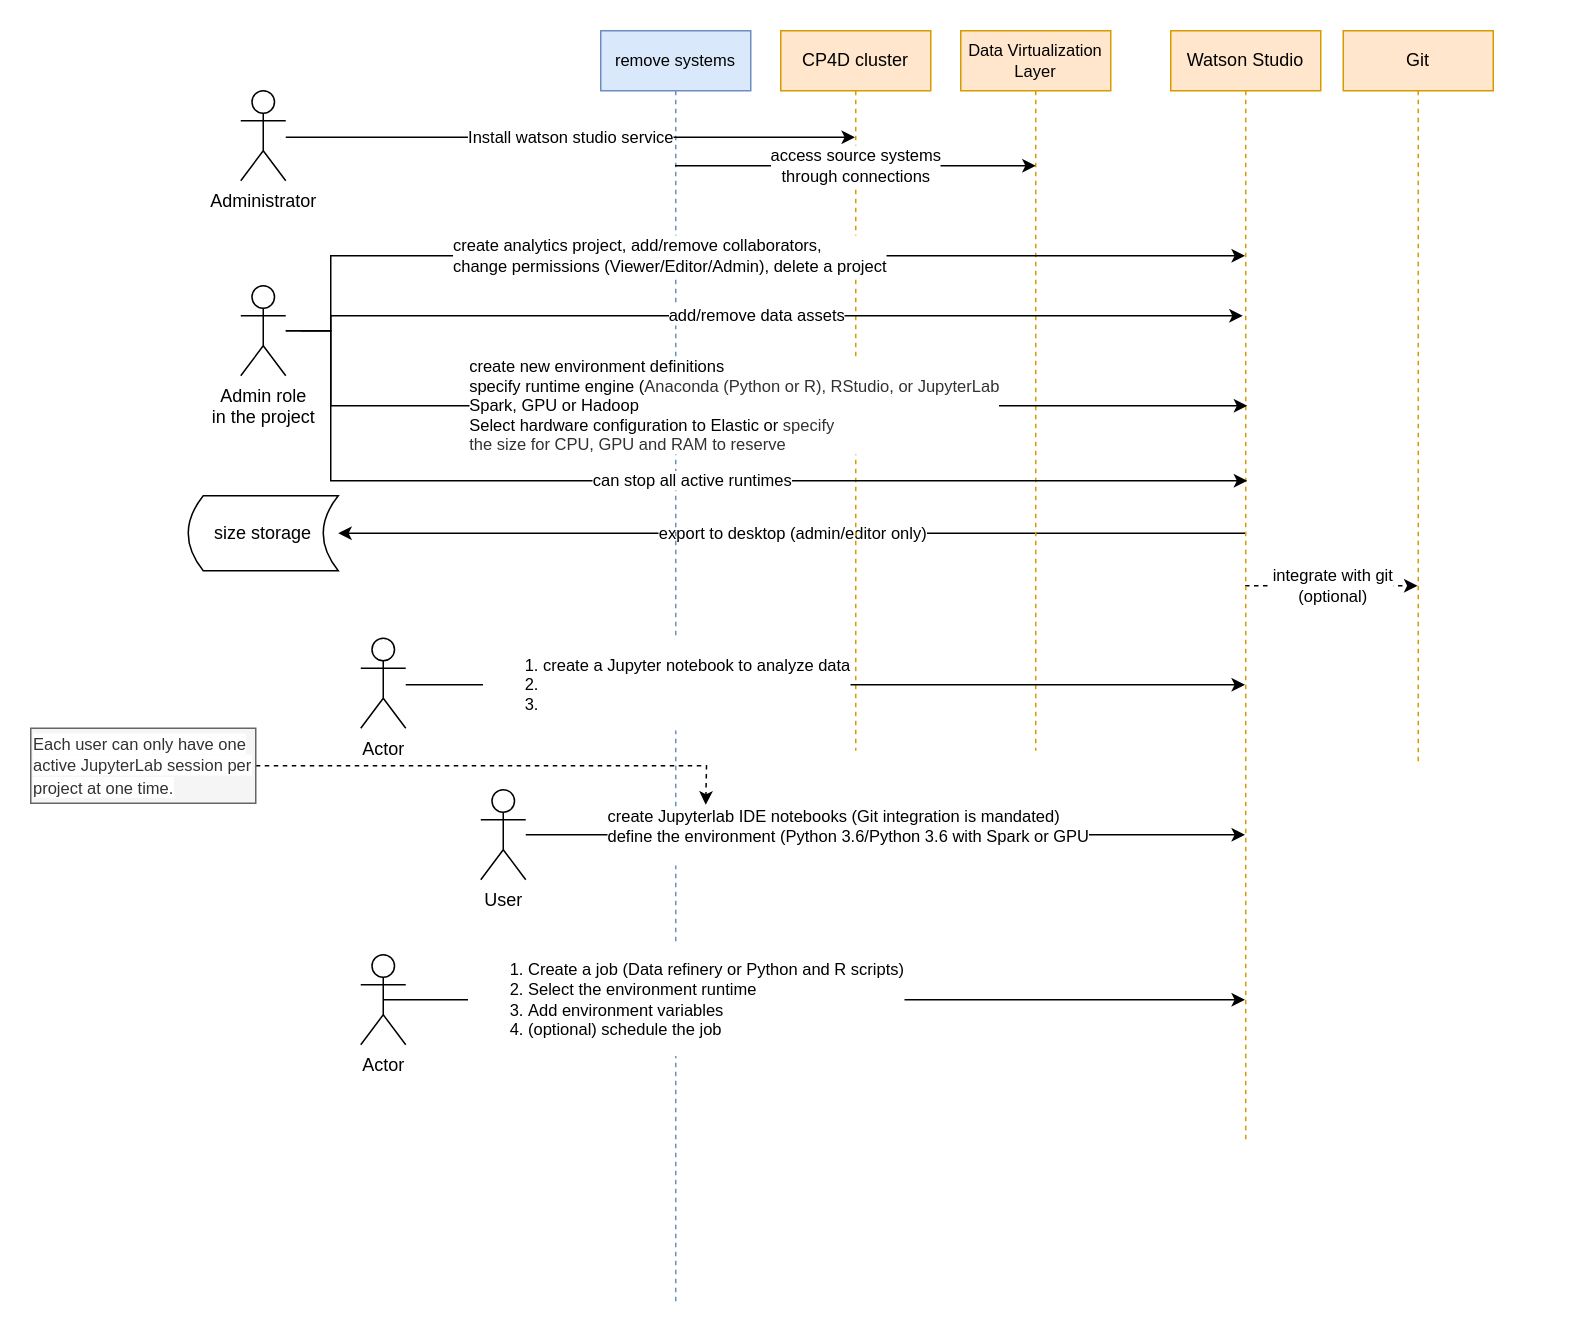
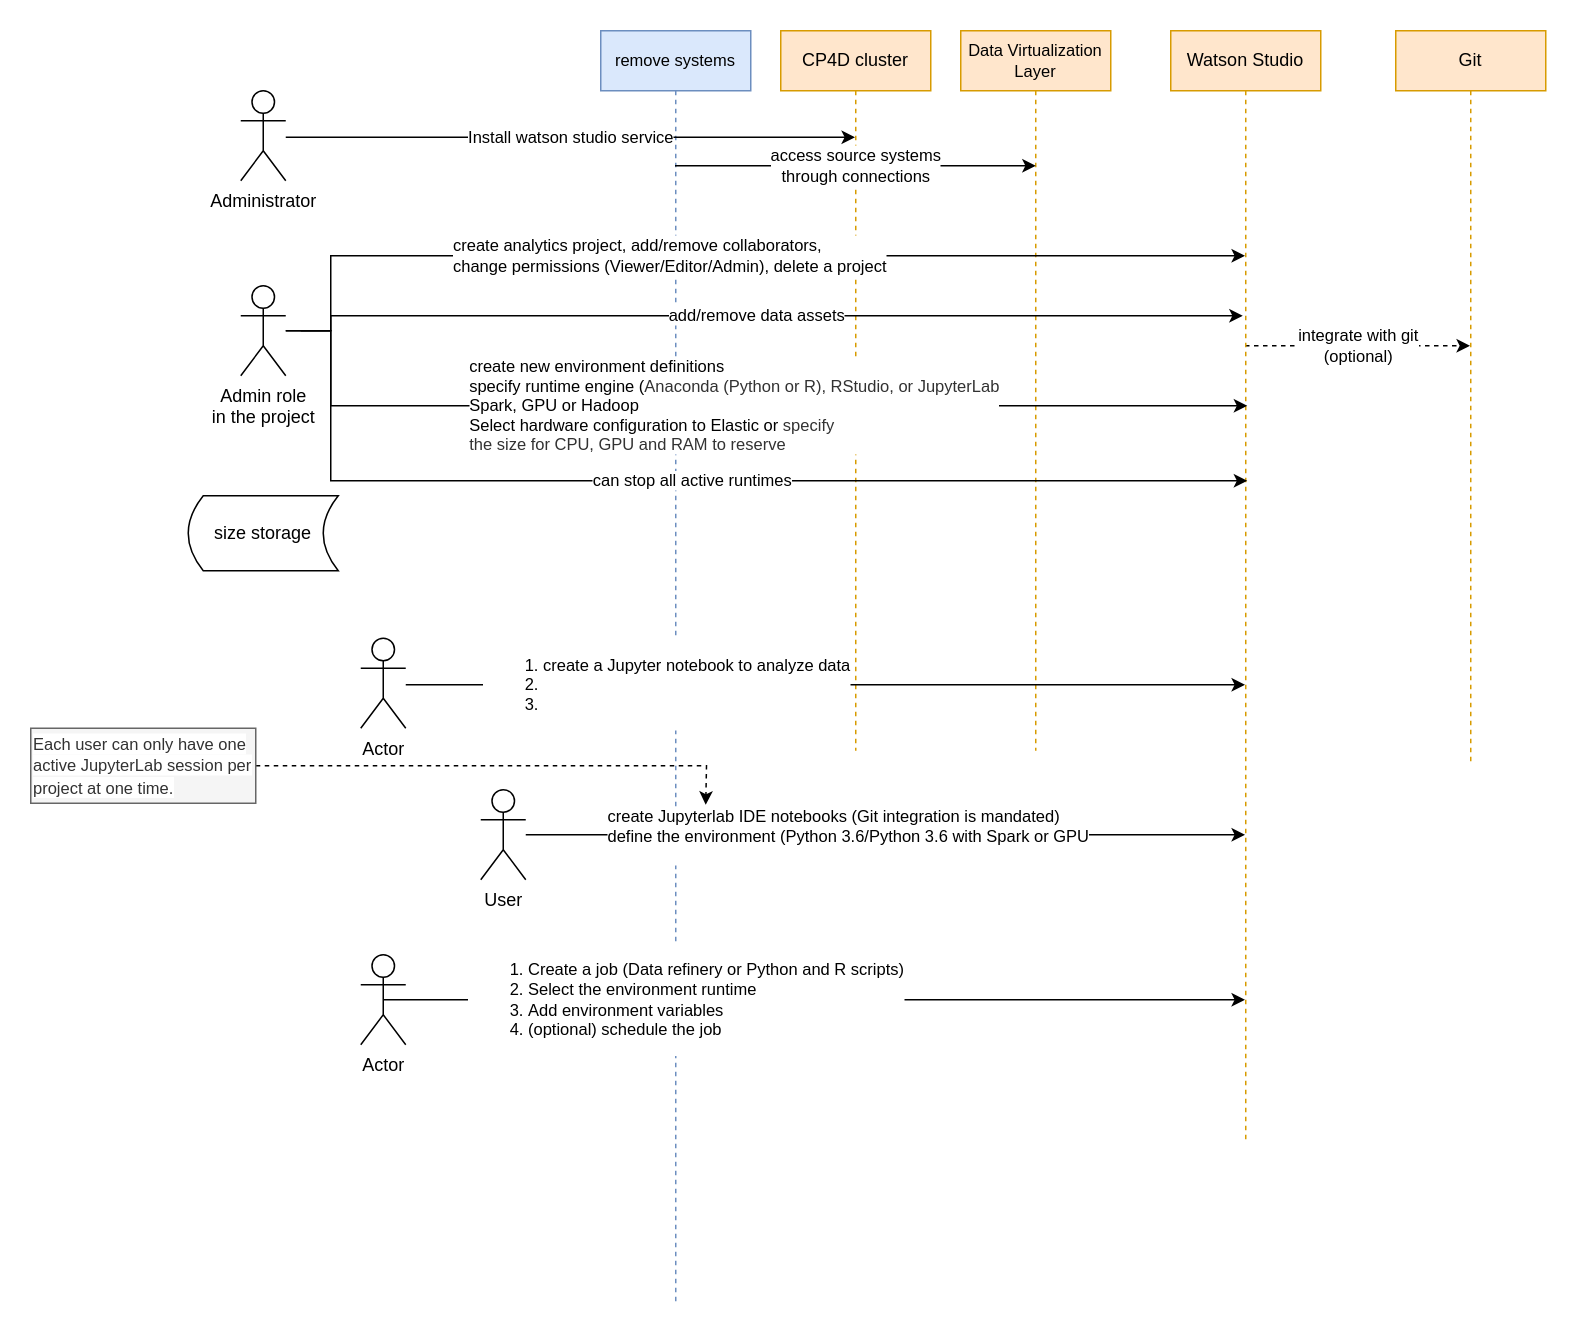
node "Git": moved (1418, 398) -> (1471, 398)
edge "Watson Studio" -> "size storage": removed, label "export to desktop (admin/editor only)"
